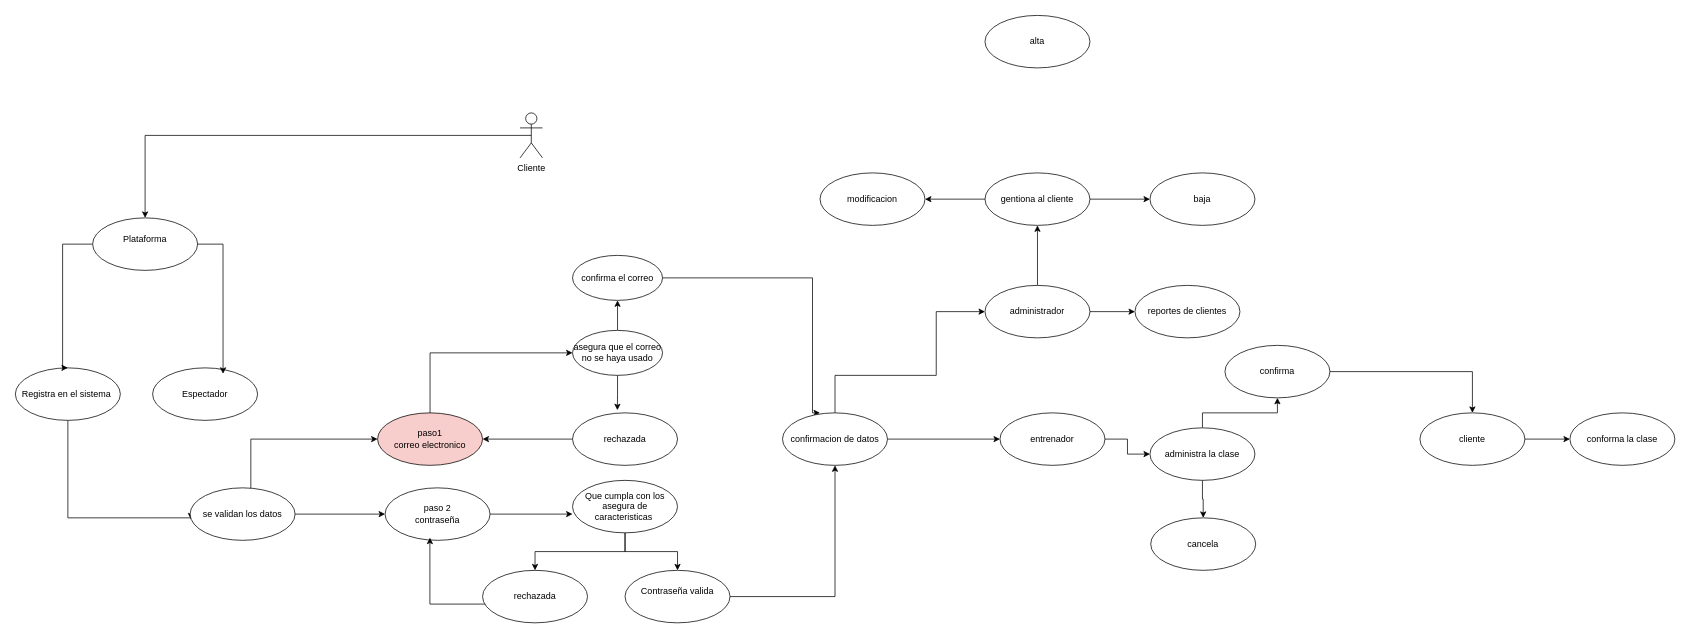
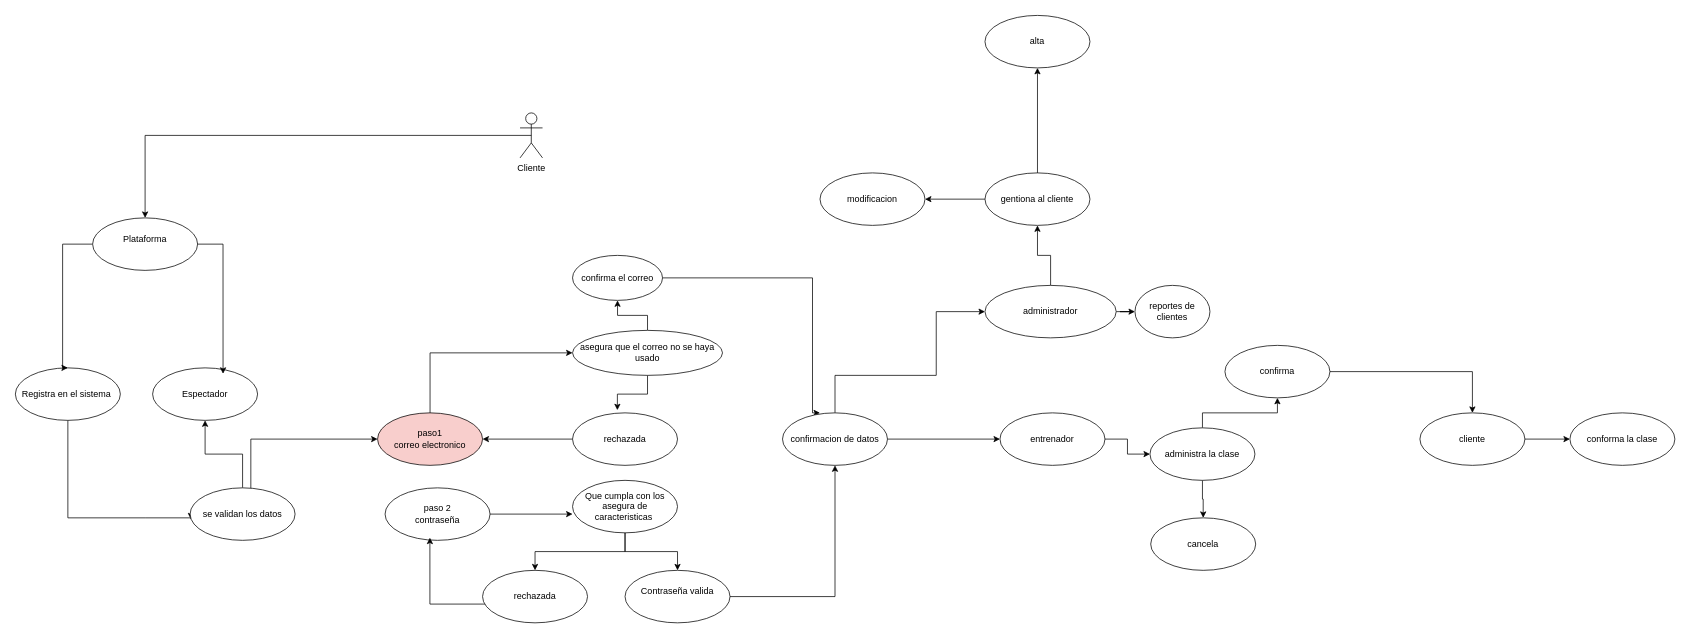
edge "gentiona al cliente" -> "alta": added
edge "gentiona al cliente" -> "baja": removed
node "baja": removed
node "administrador": size 105x53 -> 131x53
node "reportes de clientes": size 105x53 -> 75x53
node "asegura que el correo no se haya usado": size 90x45 -> 150x45
edge "se validan los datos" -> "paso 2 contraseña": now "se validan los datos" -> "Espectador"
